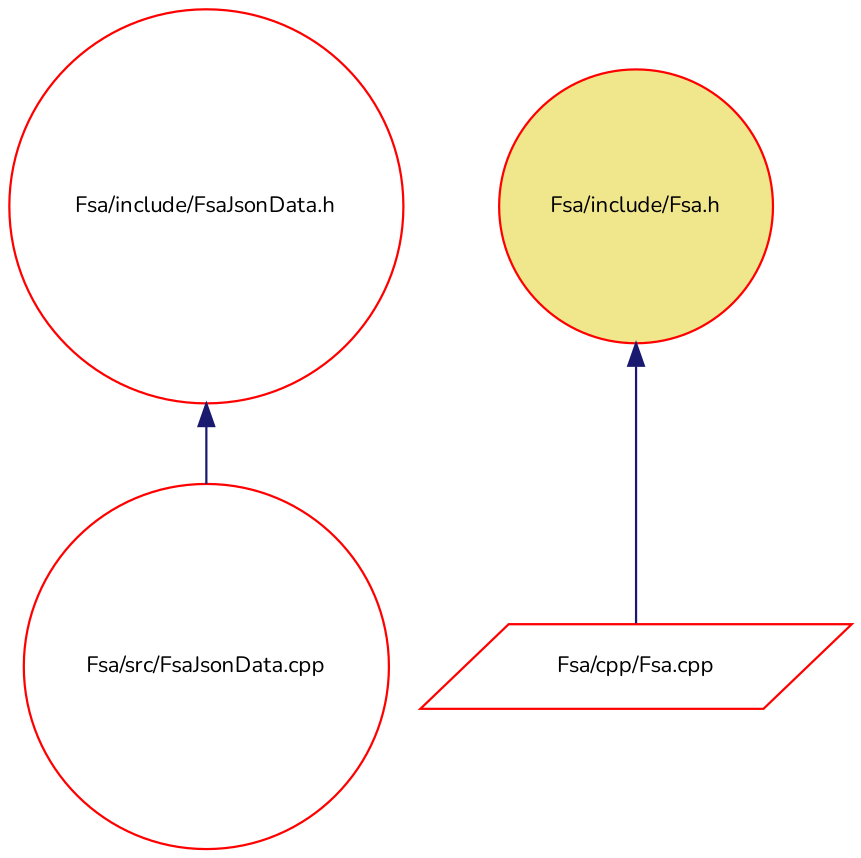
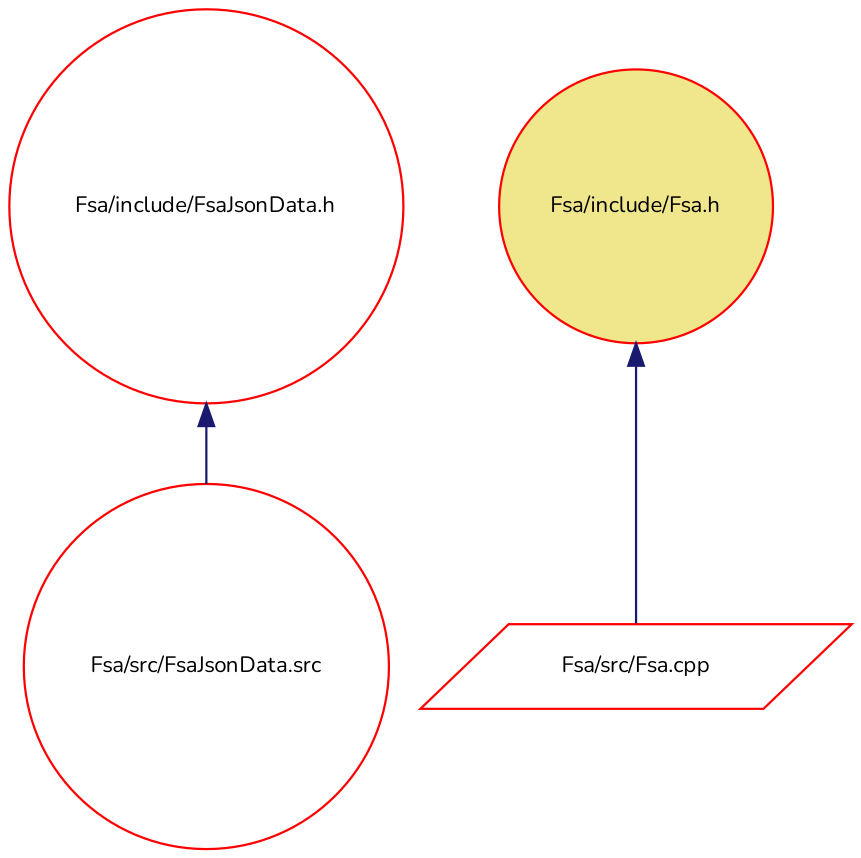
node "Fsa/src/FsaJsonData.cpp": label "Fsa/src/FsaJsonData.cpp" -> "Fsa/src/FsaJsonData.src"
node "Fsa/cpp/Fsa.cpp": label "Fsa/cpp/Fsa.cpp" -> "Fsa/src/Fsa.cpp"
